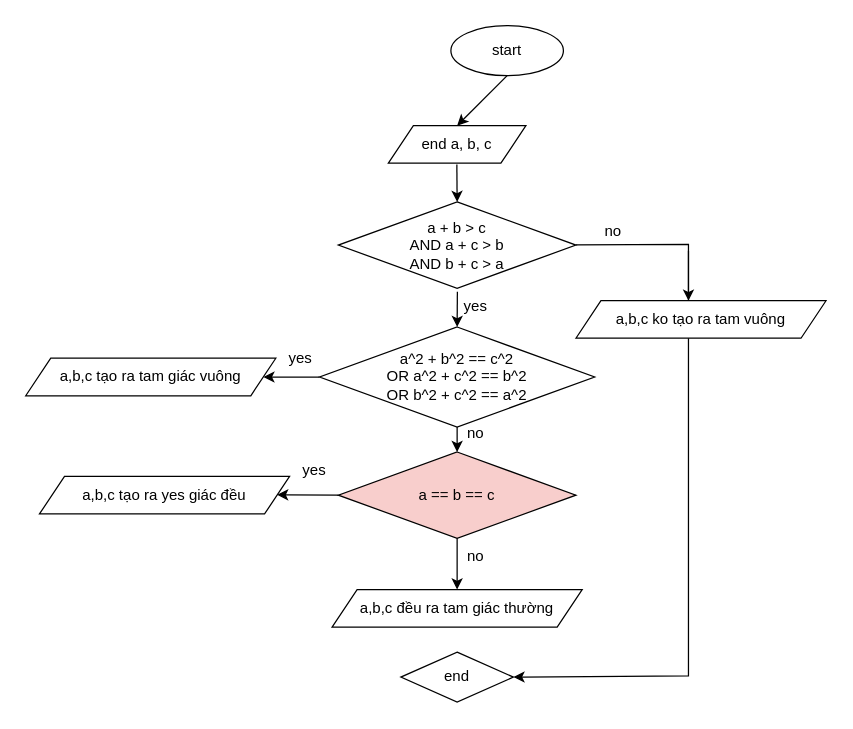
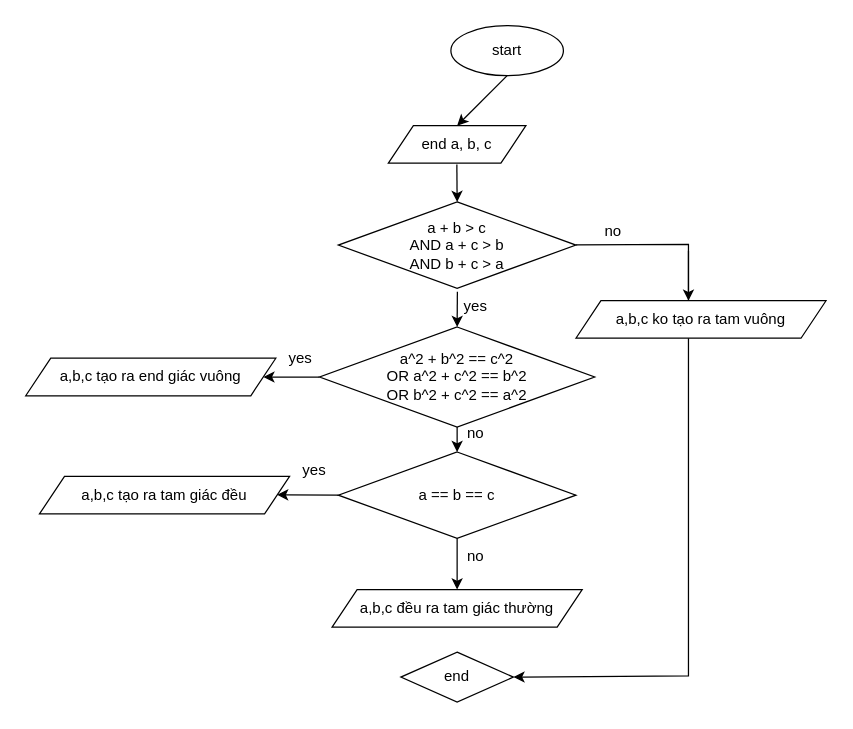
node "a,b,c tạo ra tam giác vuông": label "a,b,c tạo ra tam giác vuông" -> "a,b,c tạo ra end giác vuông"
node "a == b == c": fillcolor #f8cecc -> #ffffff
node "a,b,c tạo ra yes giác đều": label "a,b,c tạo ra yes giác đều" -> "a,b,c tạo ra tam giác đều"
